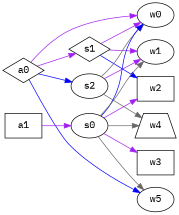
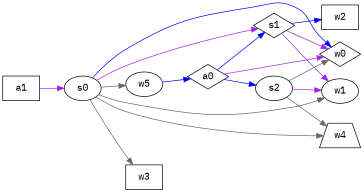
node "w0": shape ellipse -> diamond
edge "a0" -> "s1": color purple -> blue
edge "s0" -> "w2": now "s0" -> "s1"
edge "s0" -> "w3": color purple -> gray40
edge "a0" -> "w5": reversed
